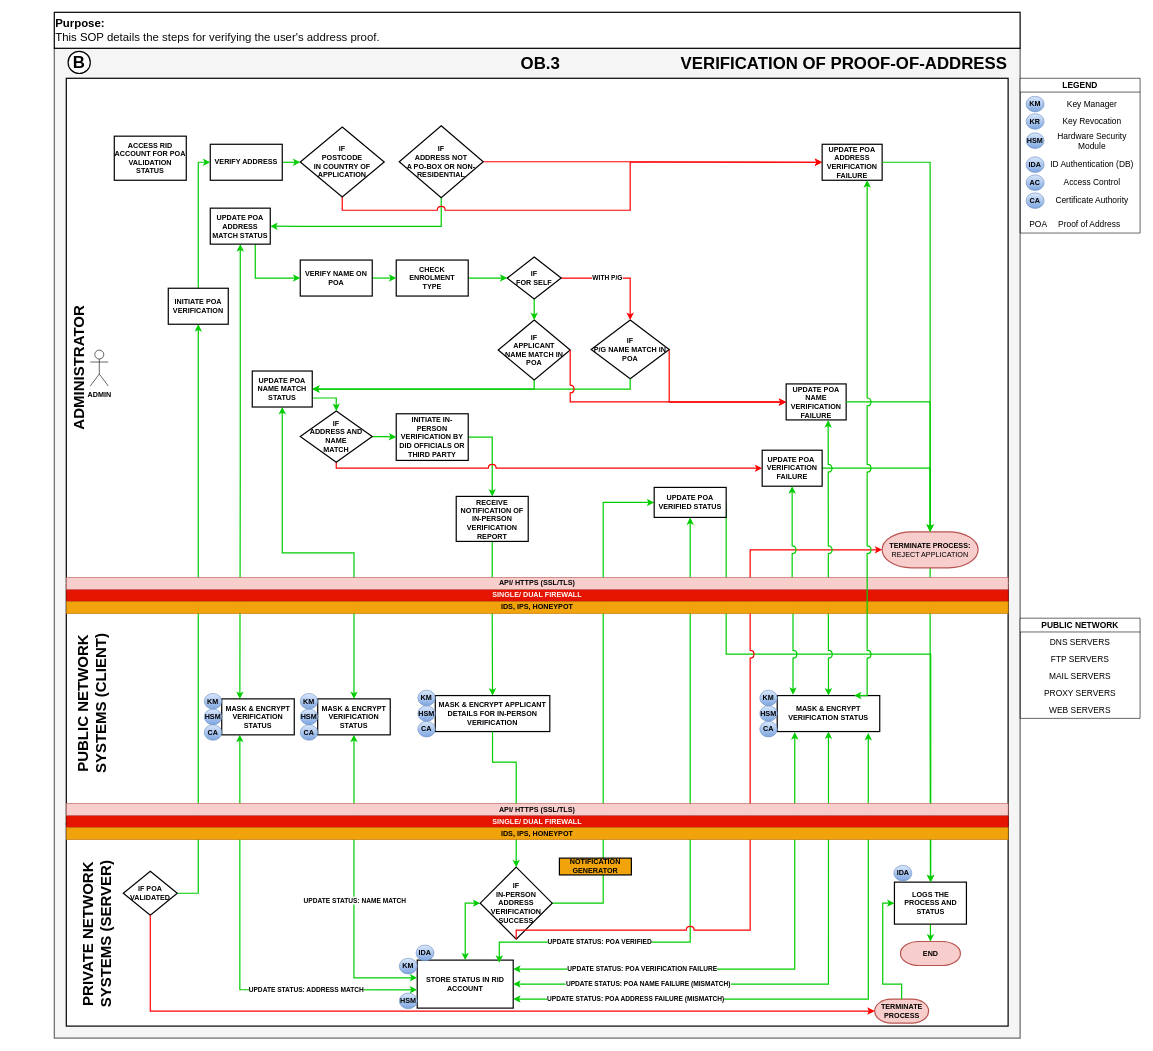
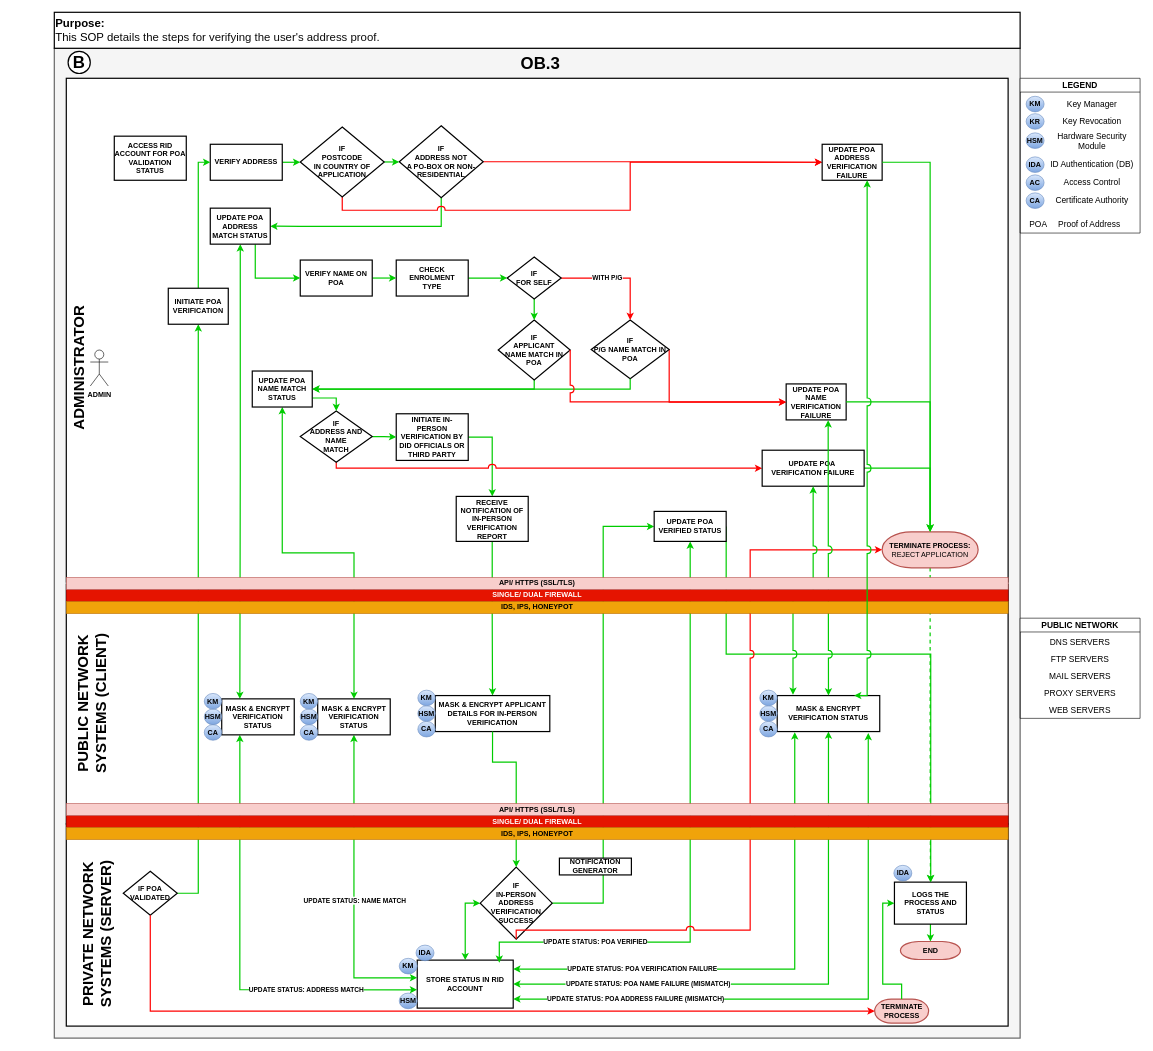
node "VERIFICATION OF PROOF-OF-ADDRESS": removed
edge "IF POSTCODE IN COUNTRY OF APPLICATION" -> "IF ADDRESS NOT A PO-BOX OR NON-RESIDENTIAL": added
node "UPDATE POA VERIFICATION FAILURE": size 60x36 -> 102x36
node "UPDATE POA VERIFIED STATUS": moved (690, 503) -> (690, 527)
edge "TERMINATE PROCESS: REJECT APPLICATION" -> "LOGS THE PROCESS AND STATUS": style solid -> dashed
node "NOTIFICATION GENERATOR": fillcolor #f0a30a -> #ffffff
node "END": size 60x24 -> 60x18
